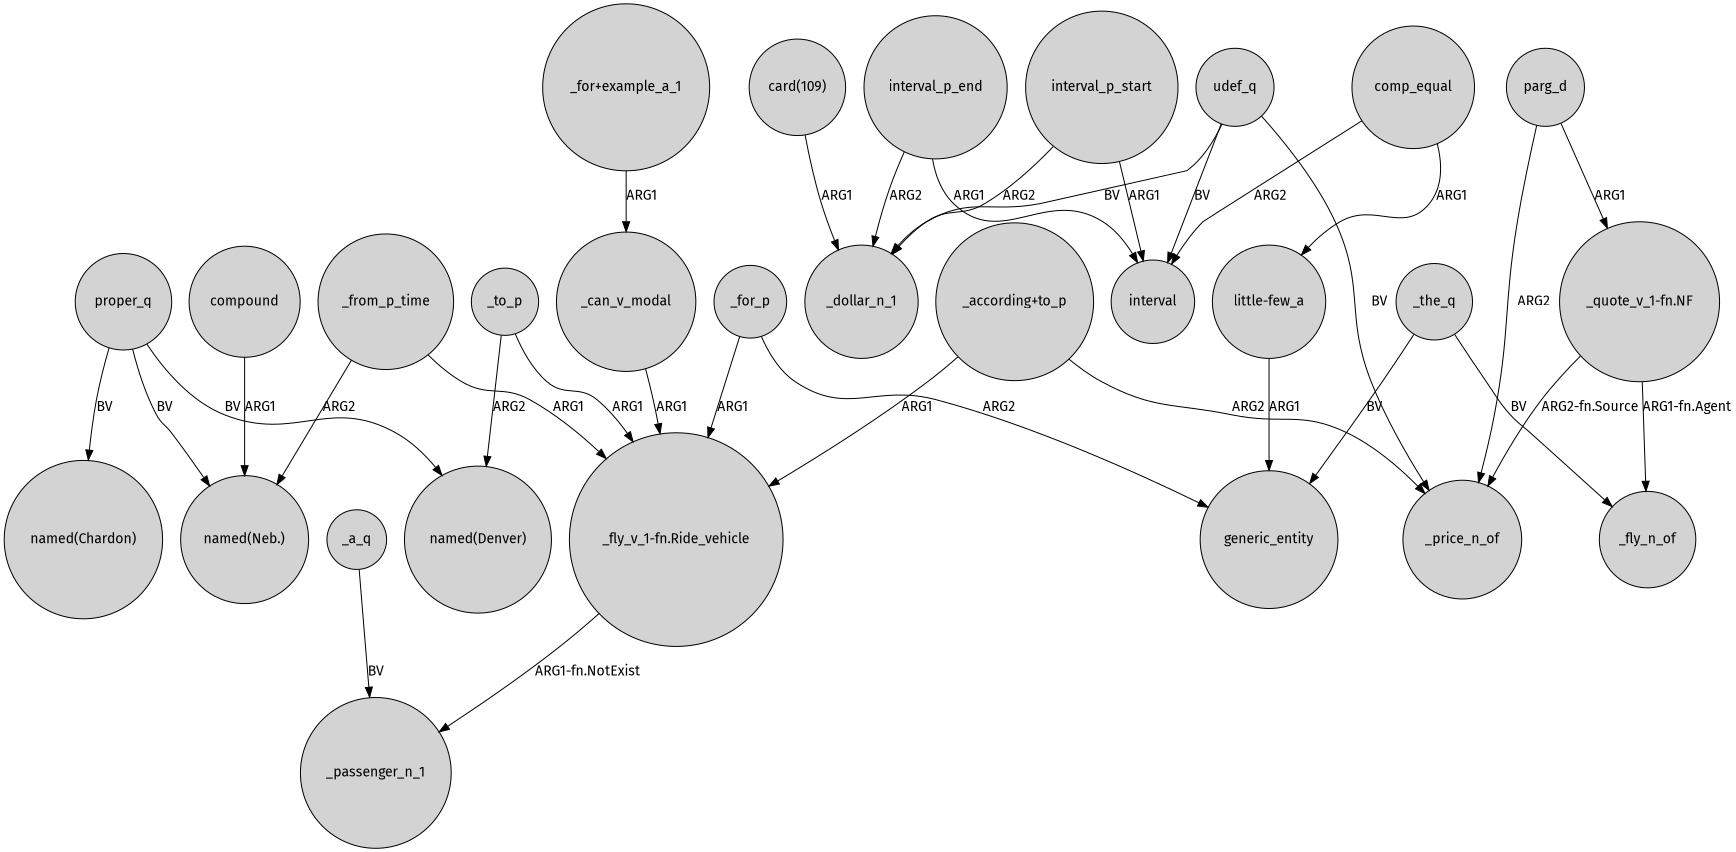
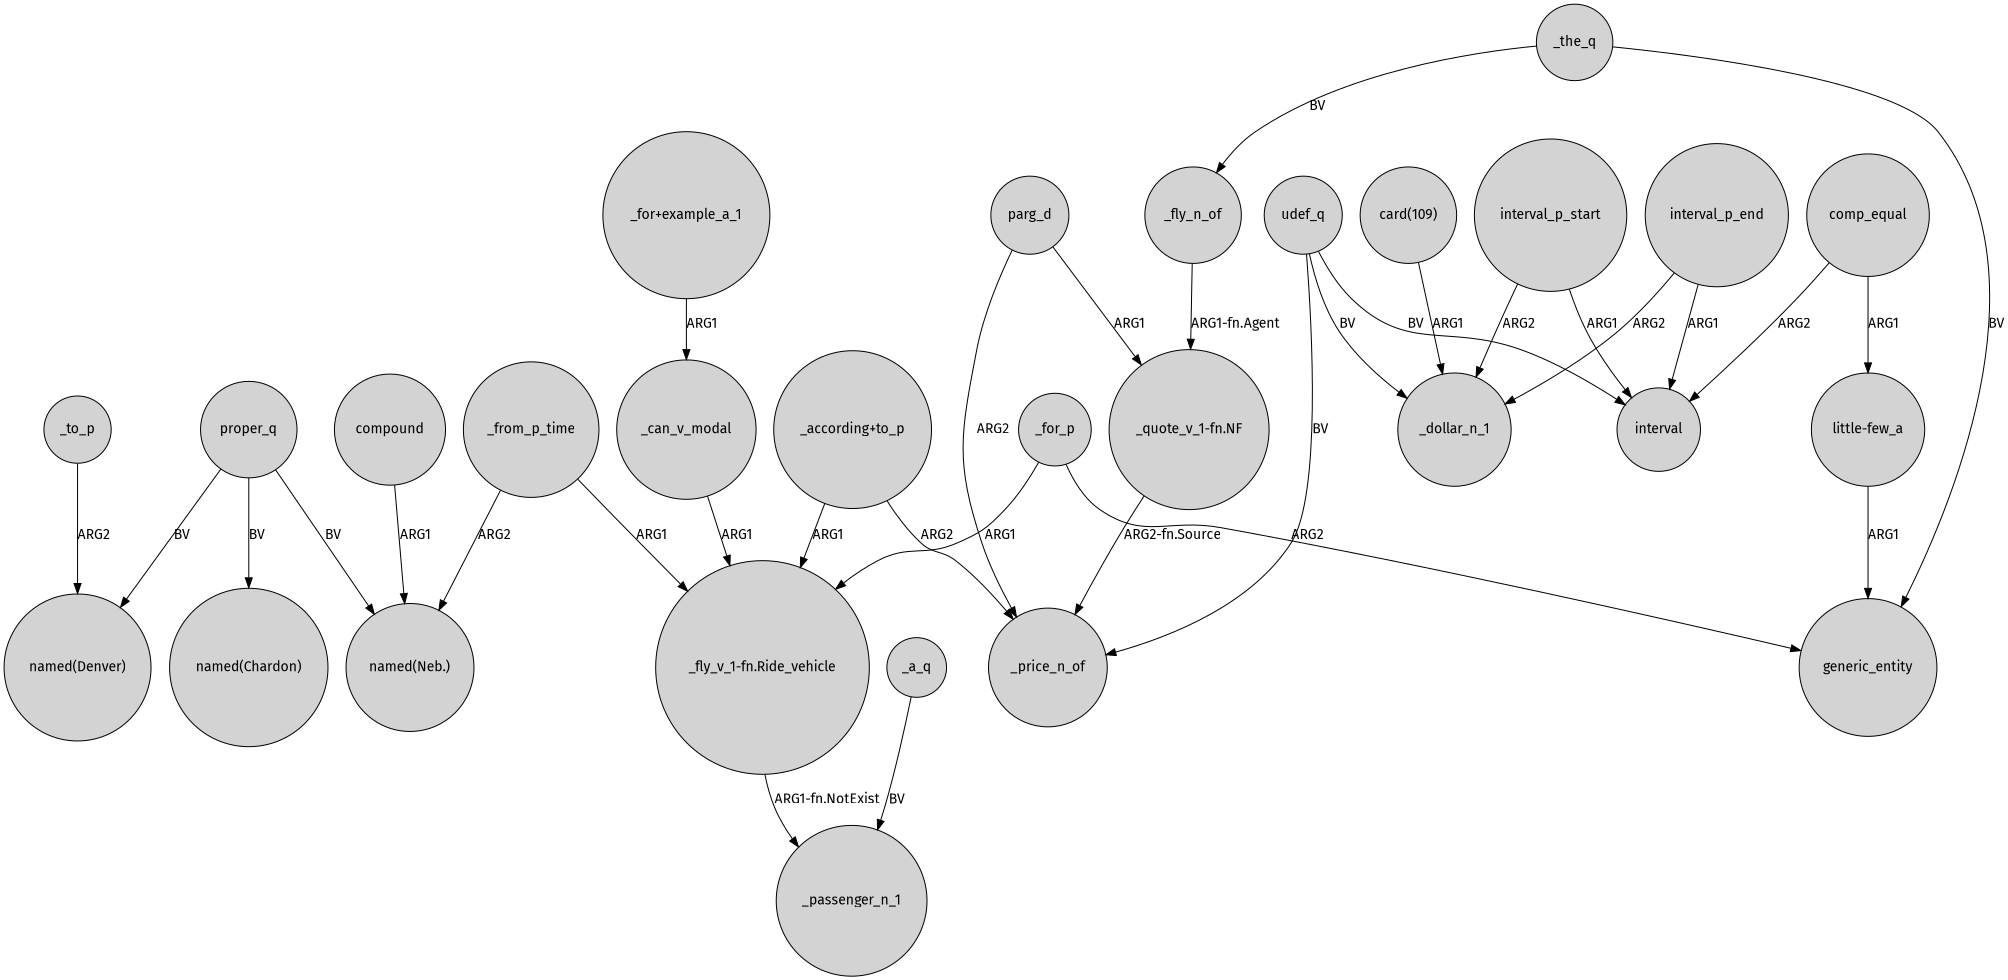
edge "_to_p" -> "_fly_v_1-fn.Ride_vehicle": removed, label "ARG1"
edge "_quote_v_1-fn.NF" -> "_fly_n_of": reversed
